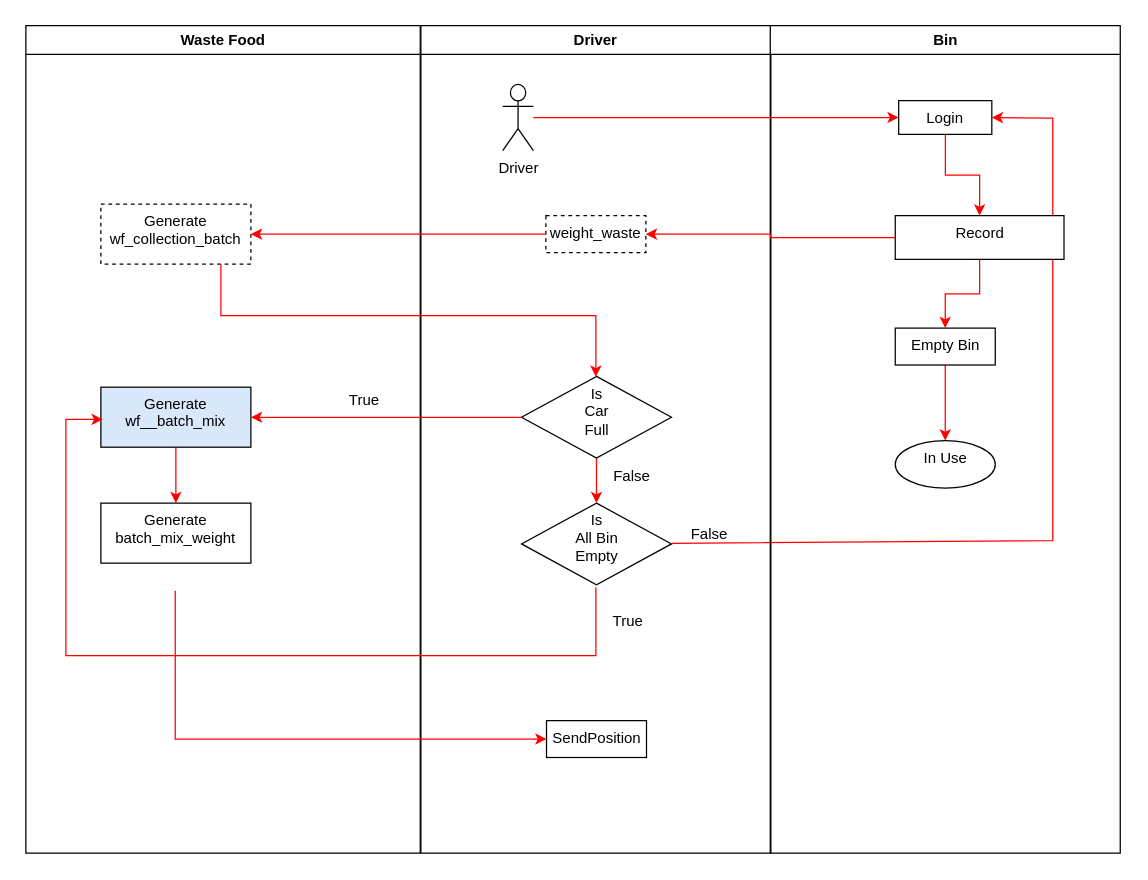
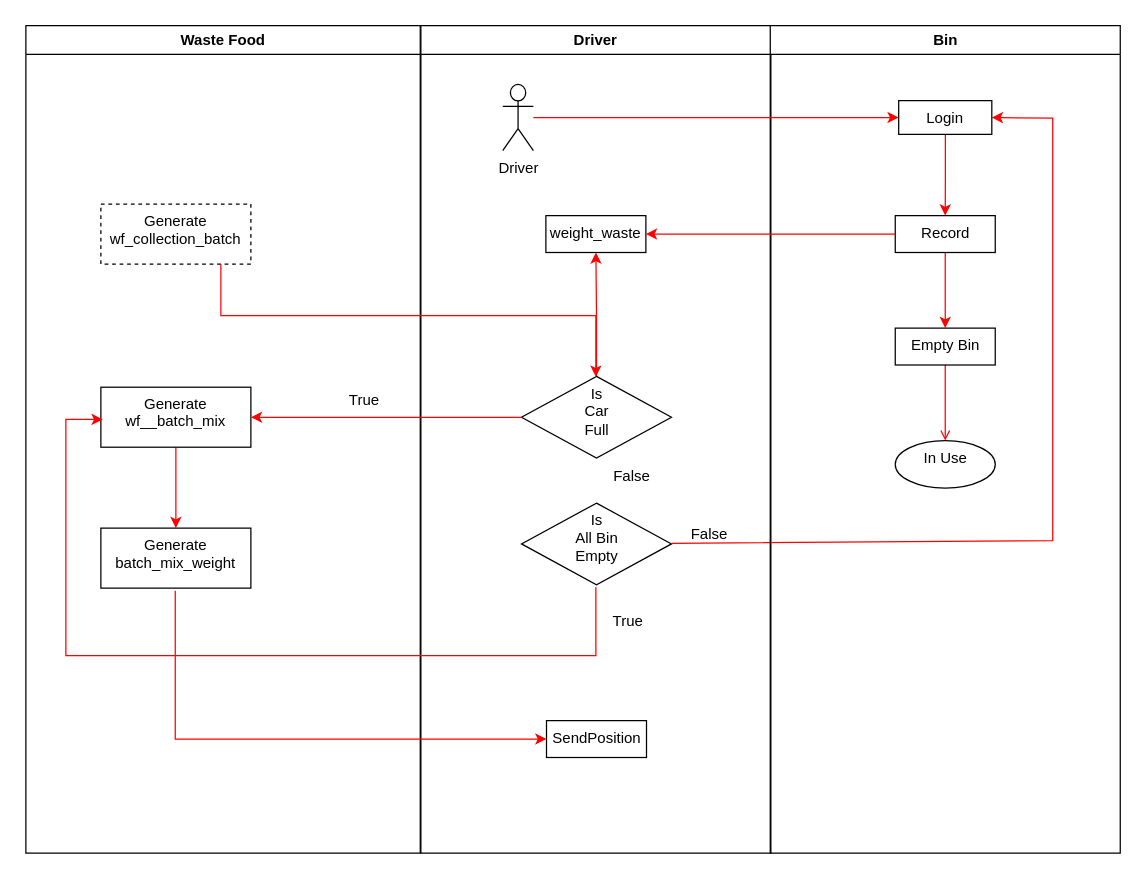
edge "weight_waste" -> "Generate wf_collection_batch": removed
node "weight_waste": style dashed -> solid
node "Record": size 169x44 -> 100x37
node "Generate wf__batch_mix": fillcolor #dae8fc -> #ffffff
edge "Empty Bin" -> "In Use": arrowhead classic -> open
edge "Is Car Full" -> "Is All Bin Empty": now "Is Car Full" -> "weight_waste"
node "Generate batch_mix_weight": moved (176, 533) -> (176, 558)
